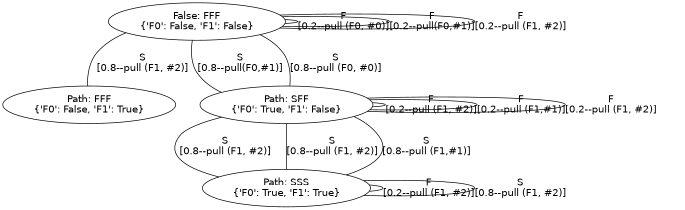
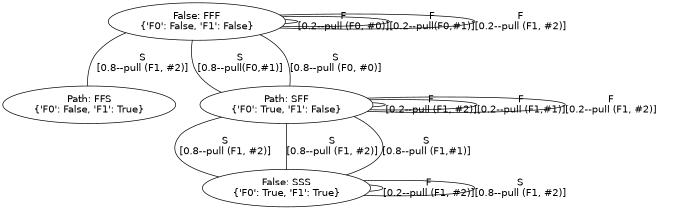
node "Path: FFF {'F0': False, 'F1': True}": label "Path: FFF {'F0': False, 'F1': True}" -> "Path: FFS {'F0': False, 'F1': True}"
node "Path: SSS {'F0': True, 'F1': True}": label "Path: SSS {'F0': True, 'F1': True}" -> "False: SSS {'F0': True, 'F1': True}"
